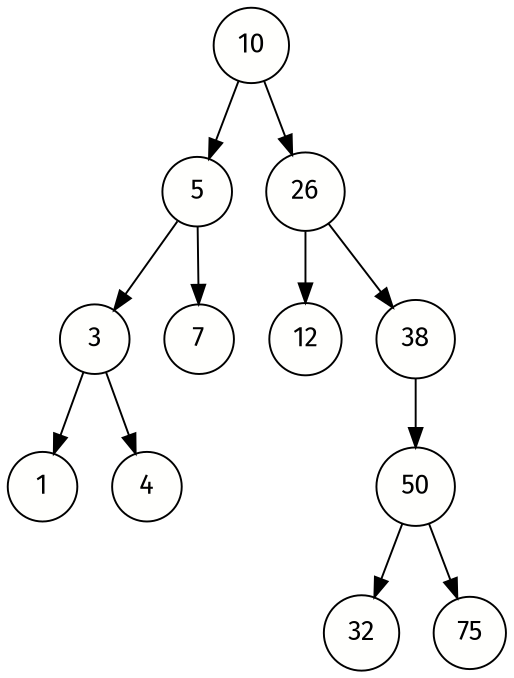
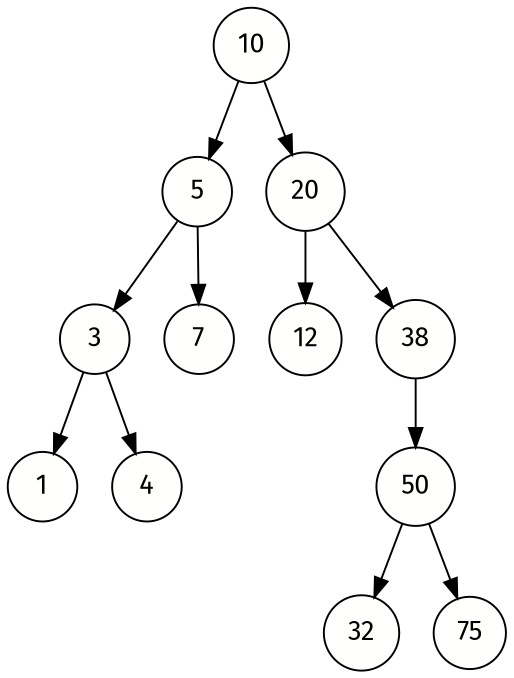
node "26": label "26" -> "20"
